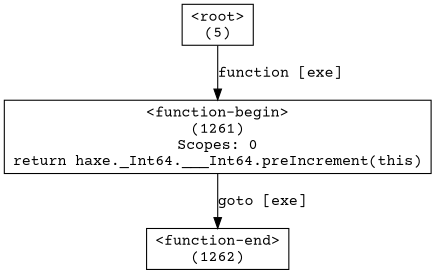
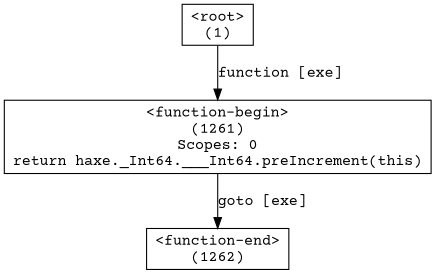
node "<root> (5)": label "<root> (5)" -> "<root> (1)"
